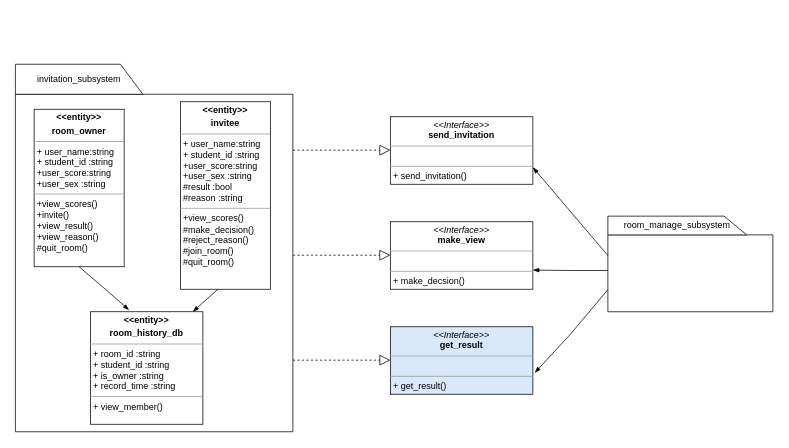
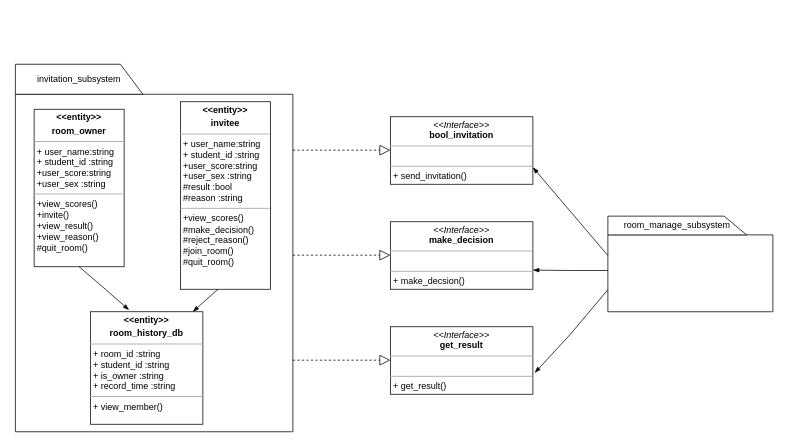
node "<<Interface>> send_invitation + send_invitation()": label "<<Interface>> send_invitation + send_invitation()" -> "<<Interface>> bool_invitation + send_invitation()"
node "<<Interface>> make_view + make_decsion()": label "<<Interface>> make_view + make_decsion()" -> "<<Interface>> make_decision + make_decsion()"
node "<<Interface>> get_result + get_result()": fillcolor #dae8fc -> #ffffff
